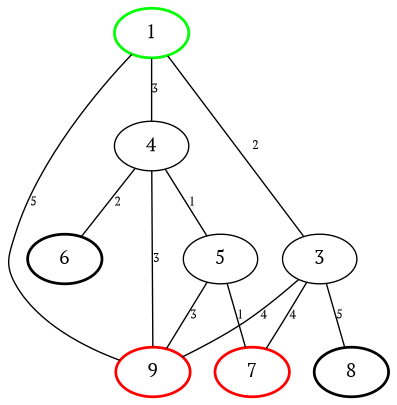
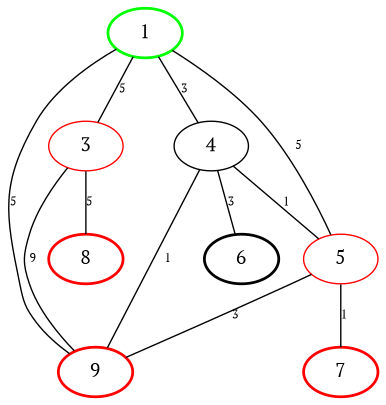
edge "1" -- "5": added, label "5"
edge "1" -- "3": label "2" -> "5"
edge "4" -- "6": label "2" -> "3"
edge "4" -- "9": label "3" -> "1"
node "5": color Black -> Red
node "3": color Black -> Red
edge "3" -- "9": label "4" -> "9"
edge "3" -- "7": removed, label "4"
node "8": color Black -> Red
